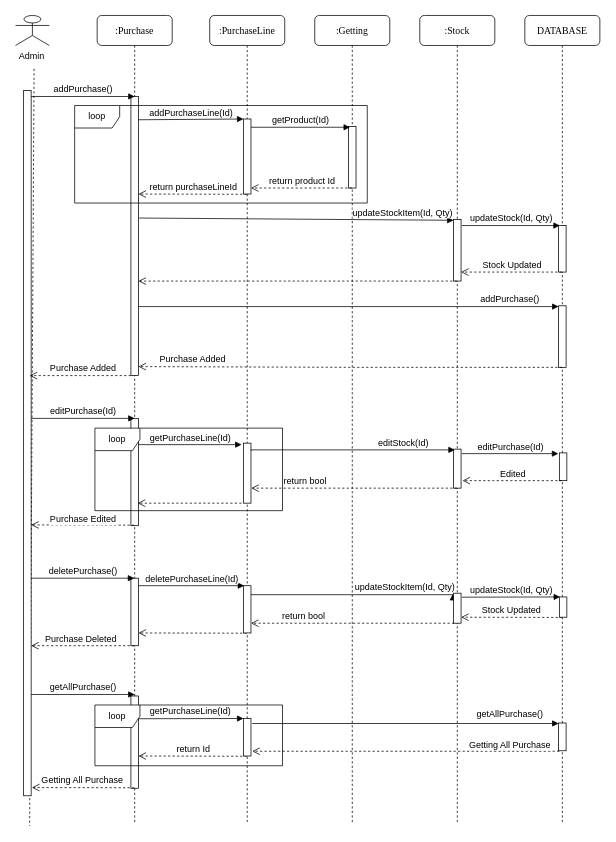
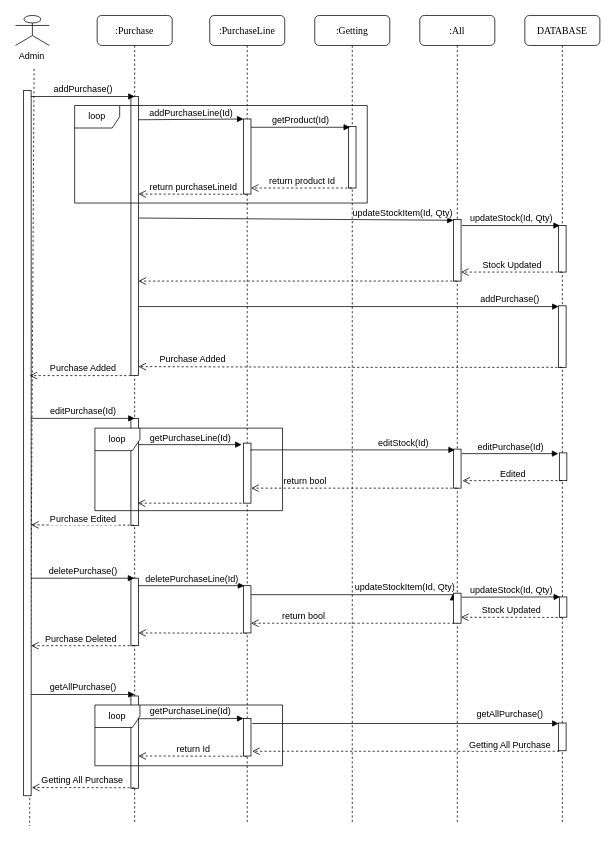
node ":Stock": label ":Stock" -> ":All"
